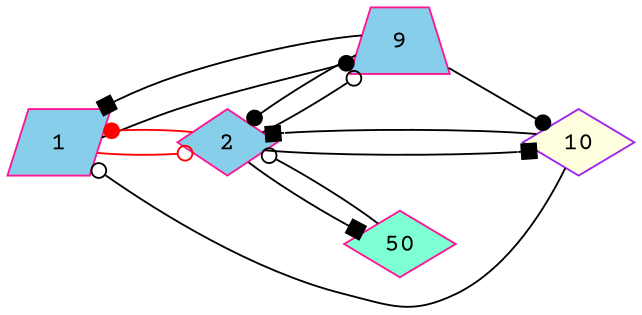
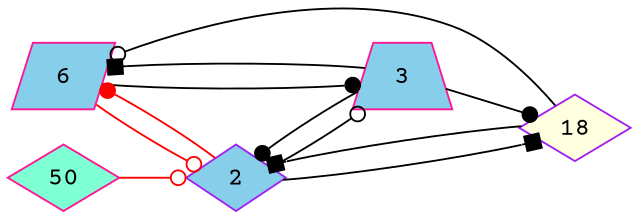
node "9": label "9" -> "3"
node "1": label "1" -> "6"
node "2": color deeppink -> purple
node "10": label "10" -> "18"
edge "50" -> "2": color black -> red
edge "2" -> "50": removed
